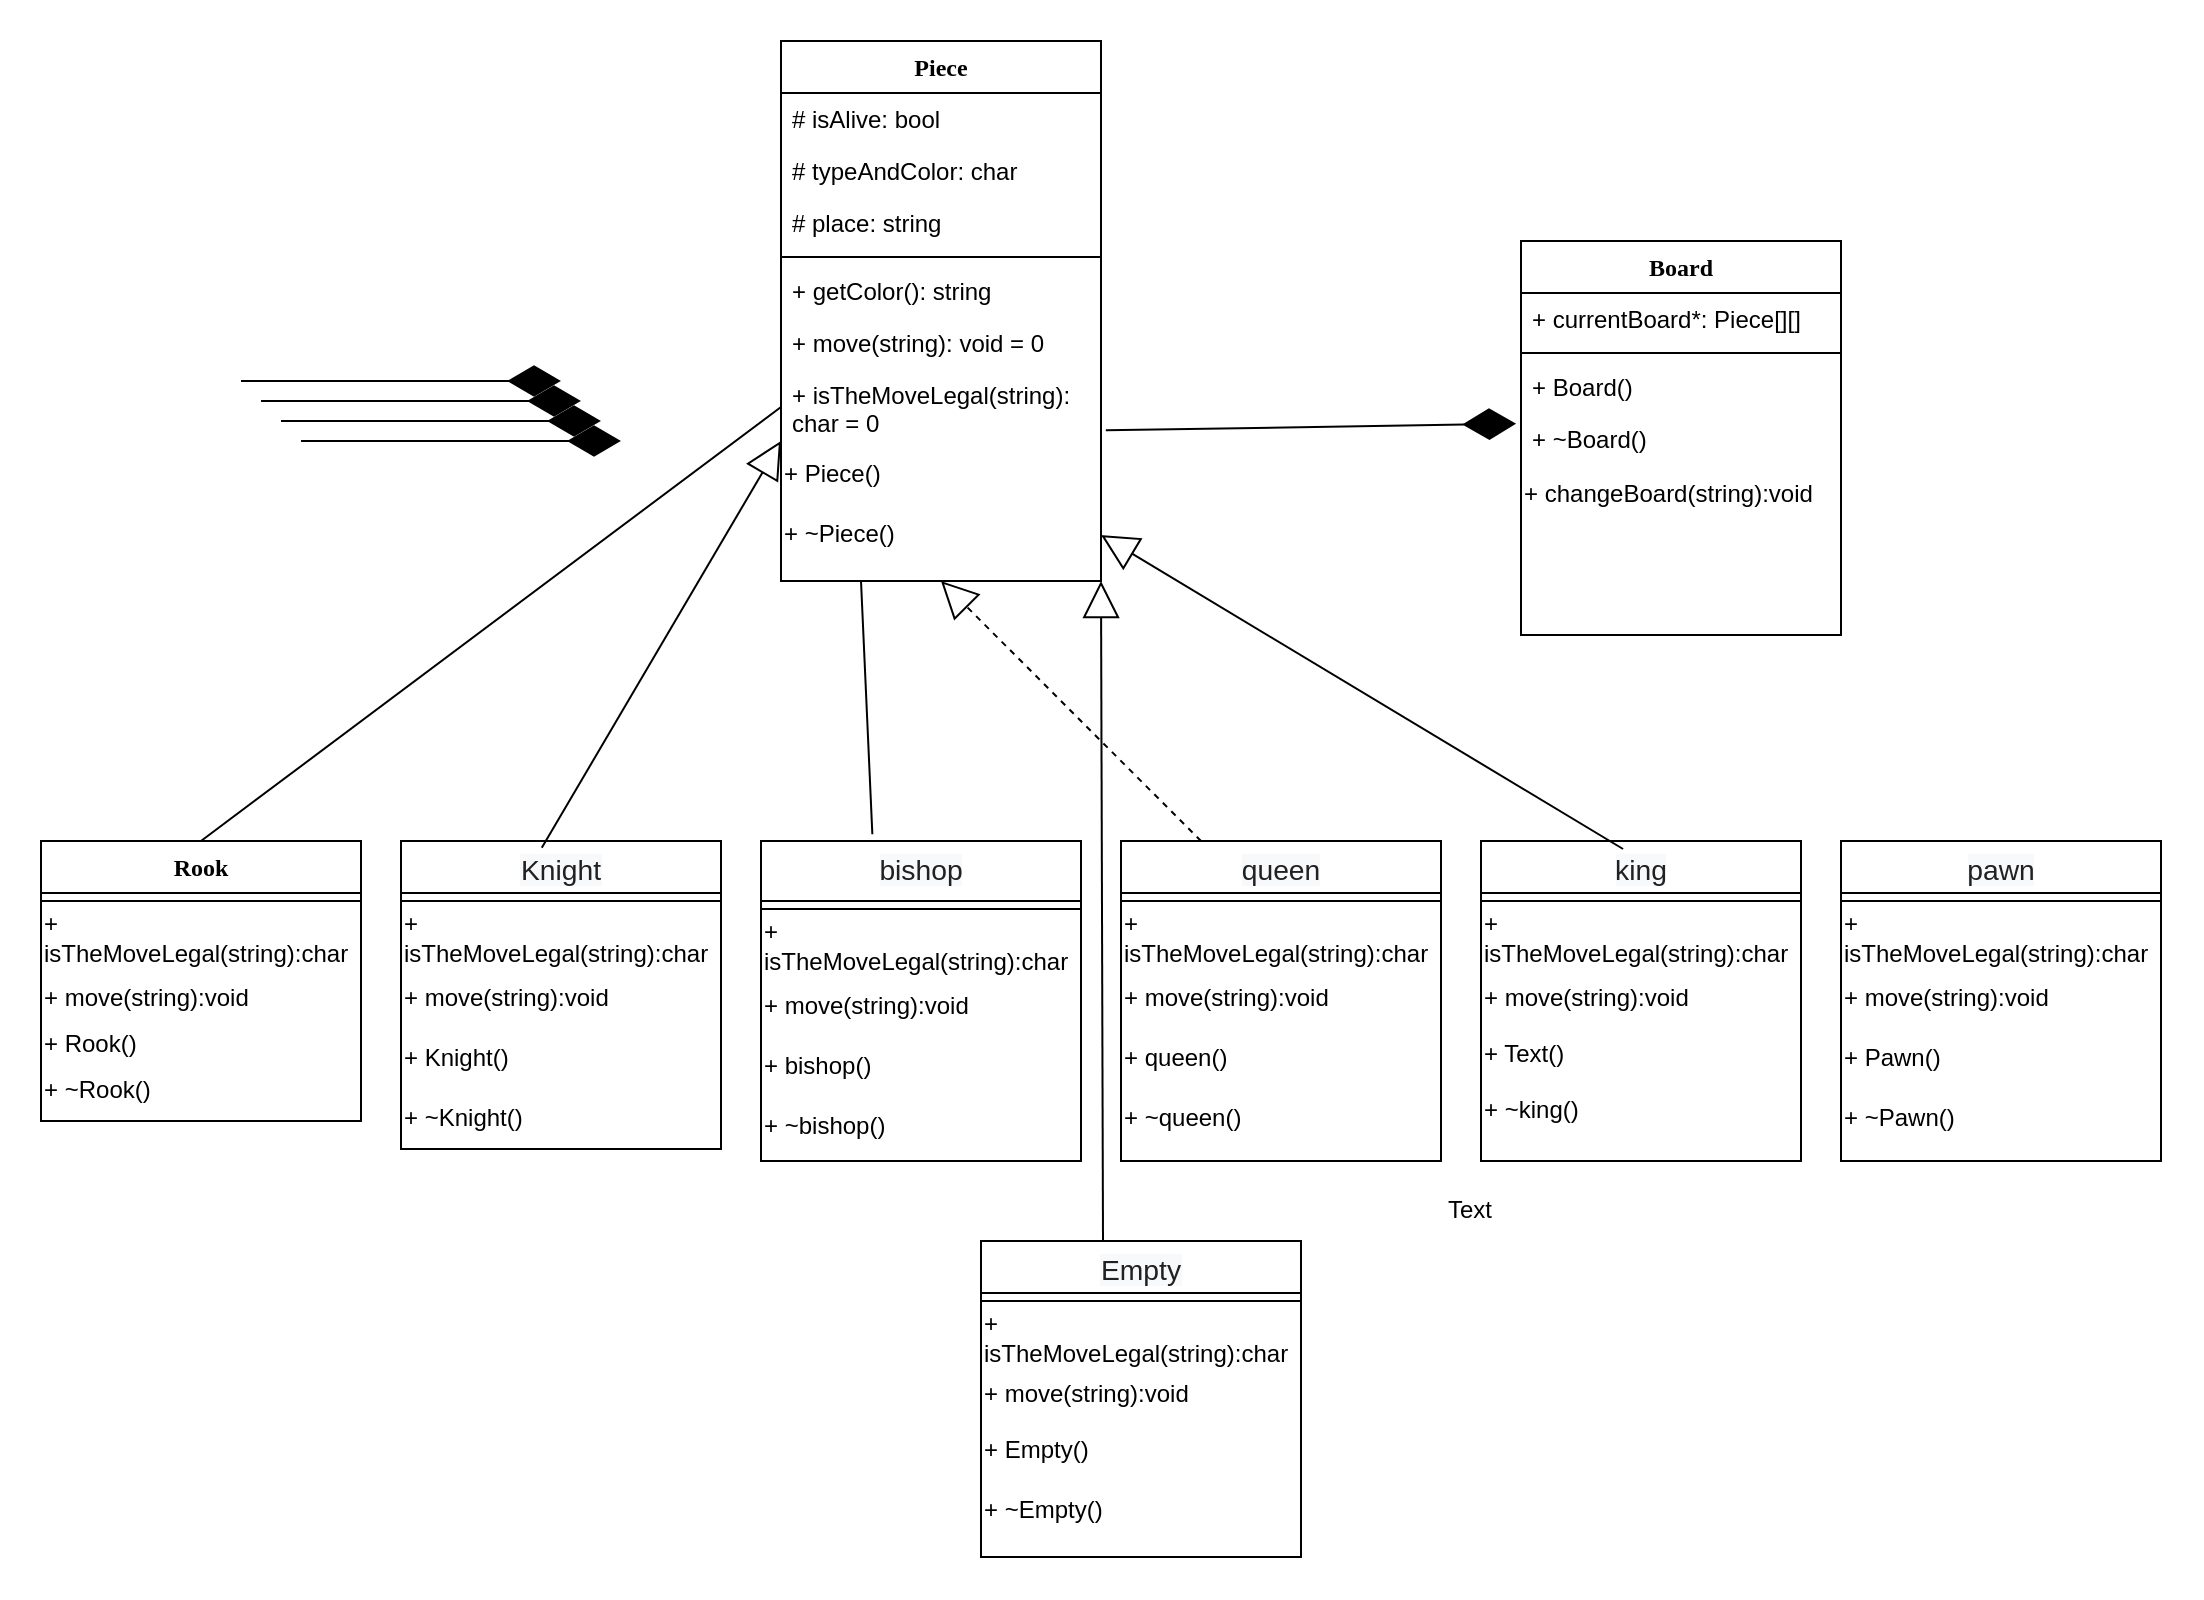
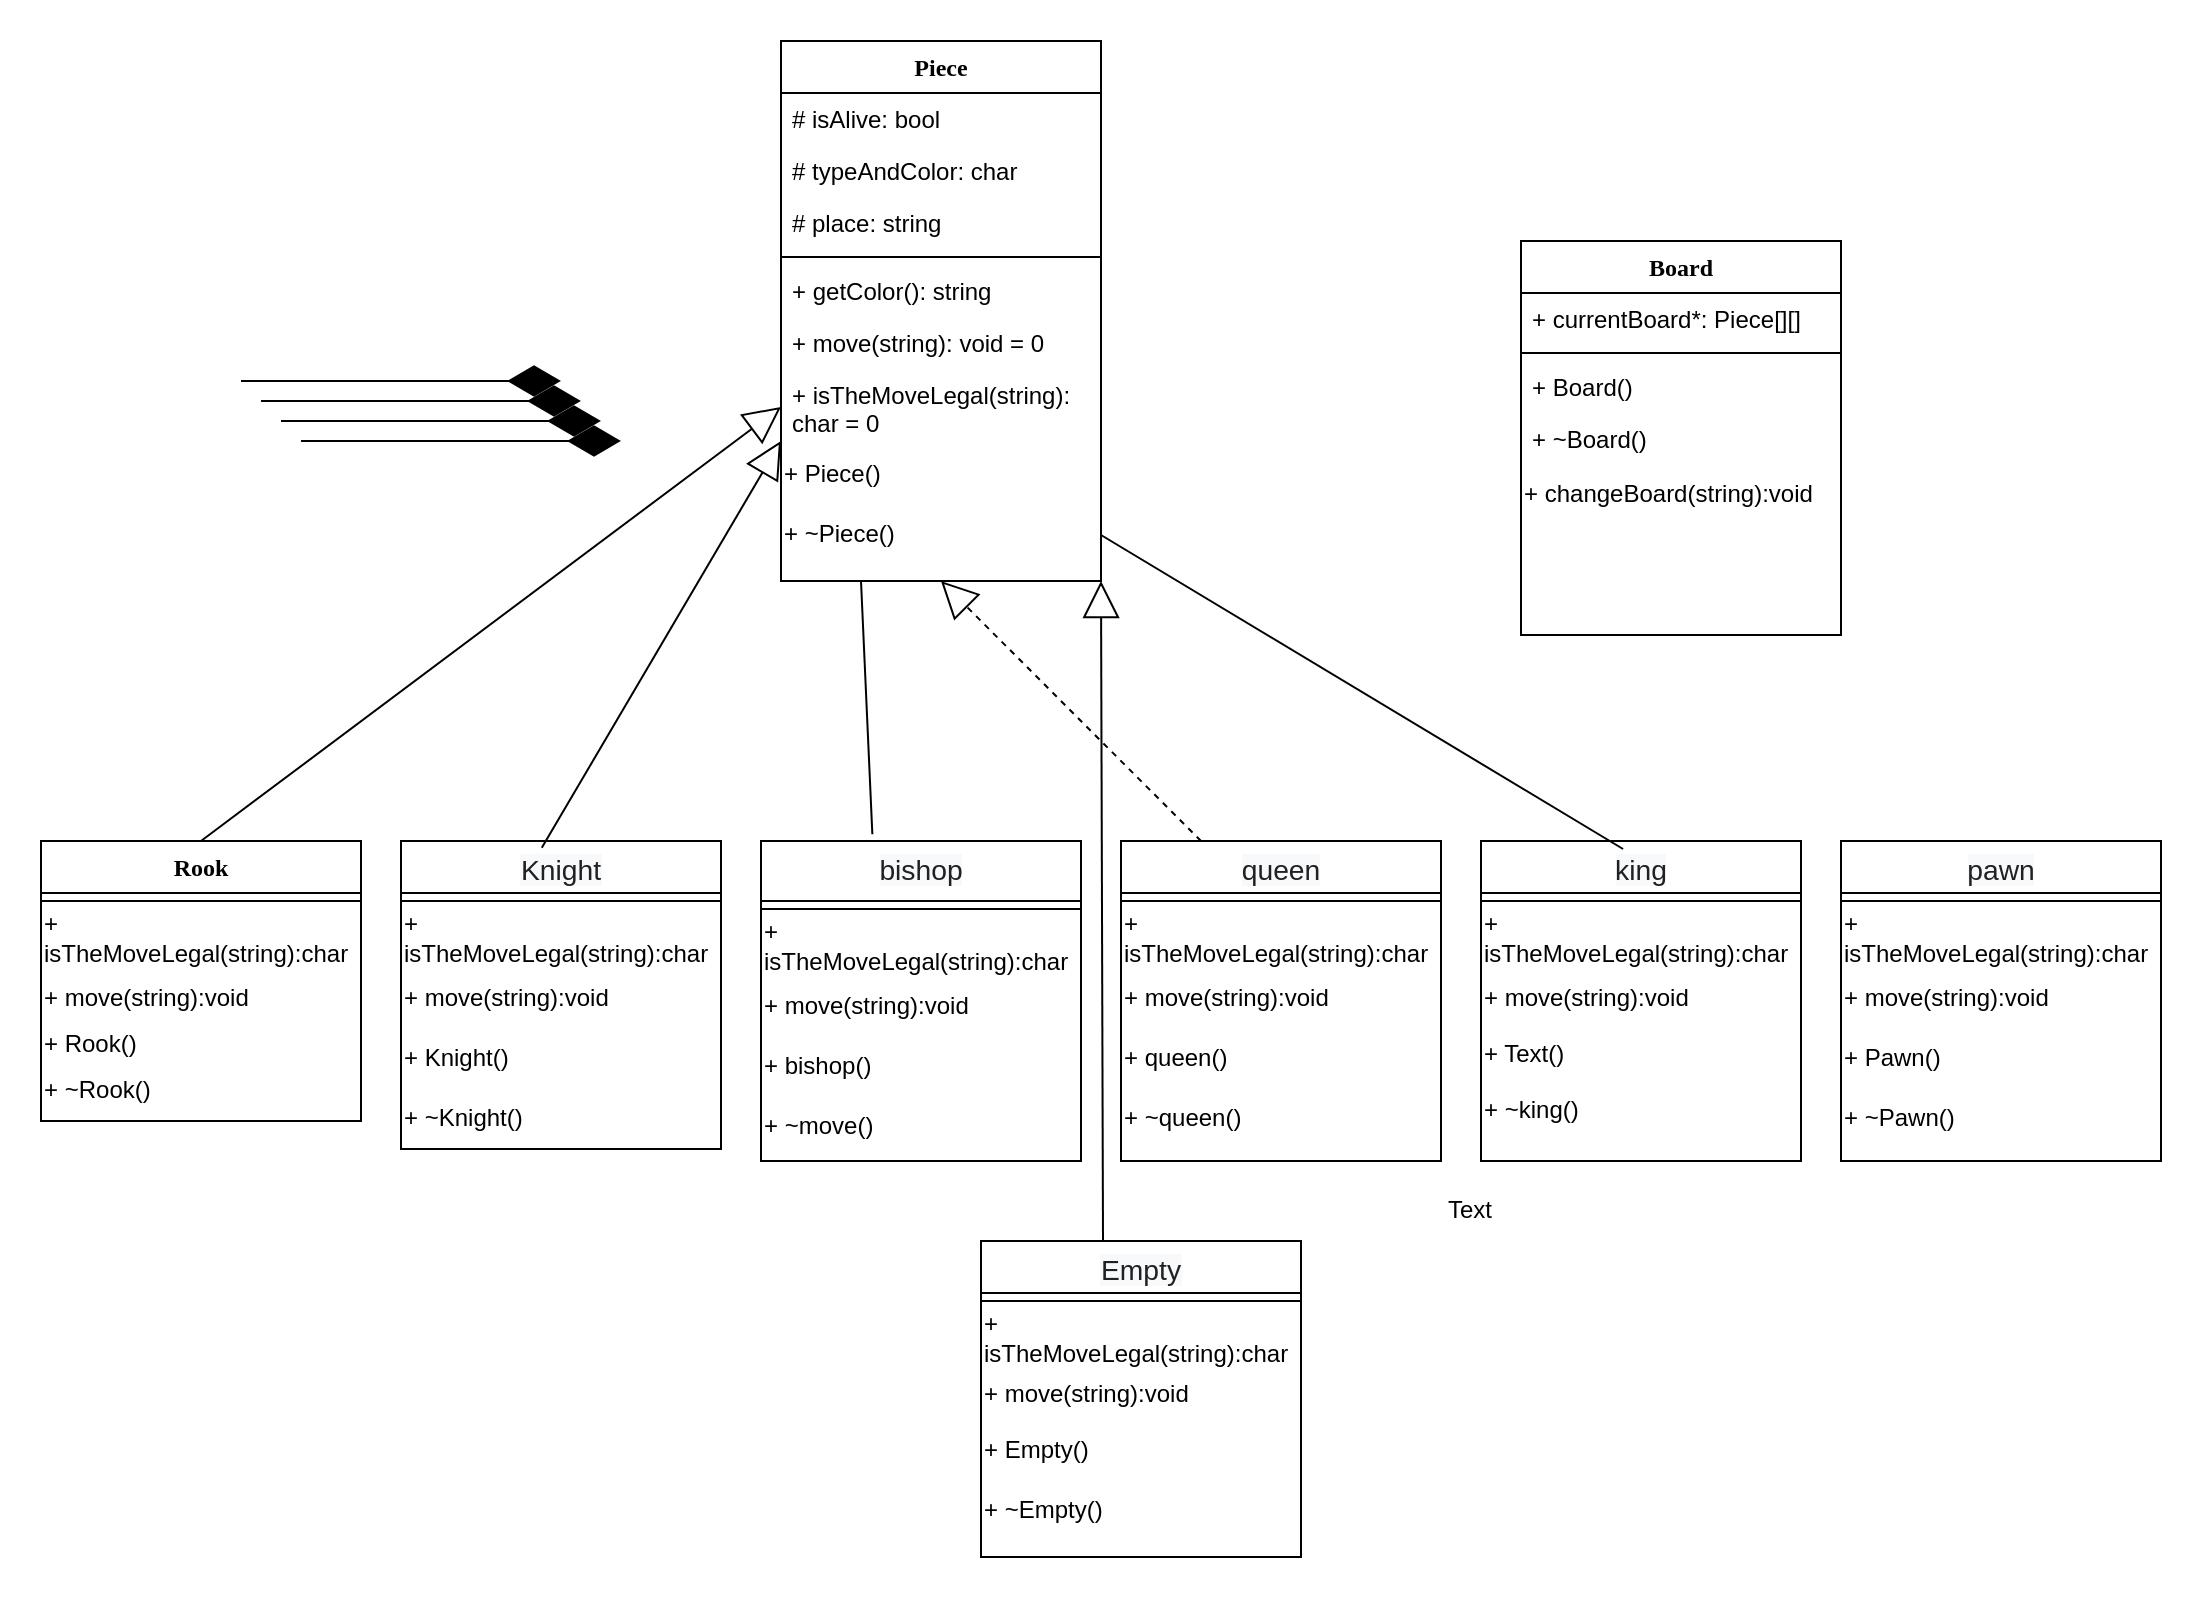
edge "+ isTheMoveLegal(string): char = 0" -- "Rook": arrowhead none -> block
edge "+ isTheMoveLegal(string): char = 0" -> "+ ~Board()": removed
edge "king" -> "+ ~Piece()": arrowhead block -> none
node "+ ~bishop()": label "+ ~bishop()" -> "+ ~move()"
